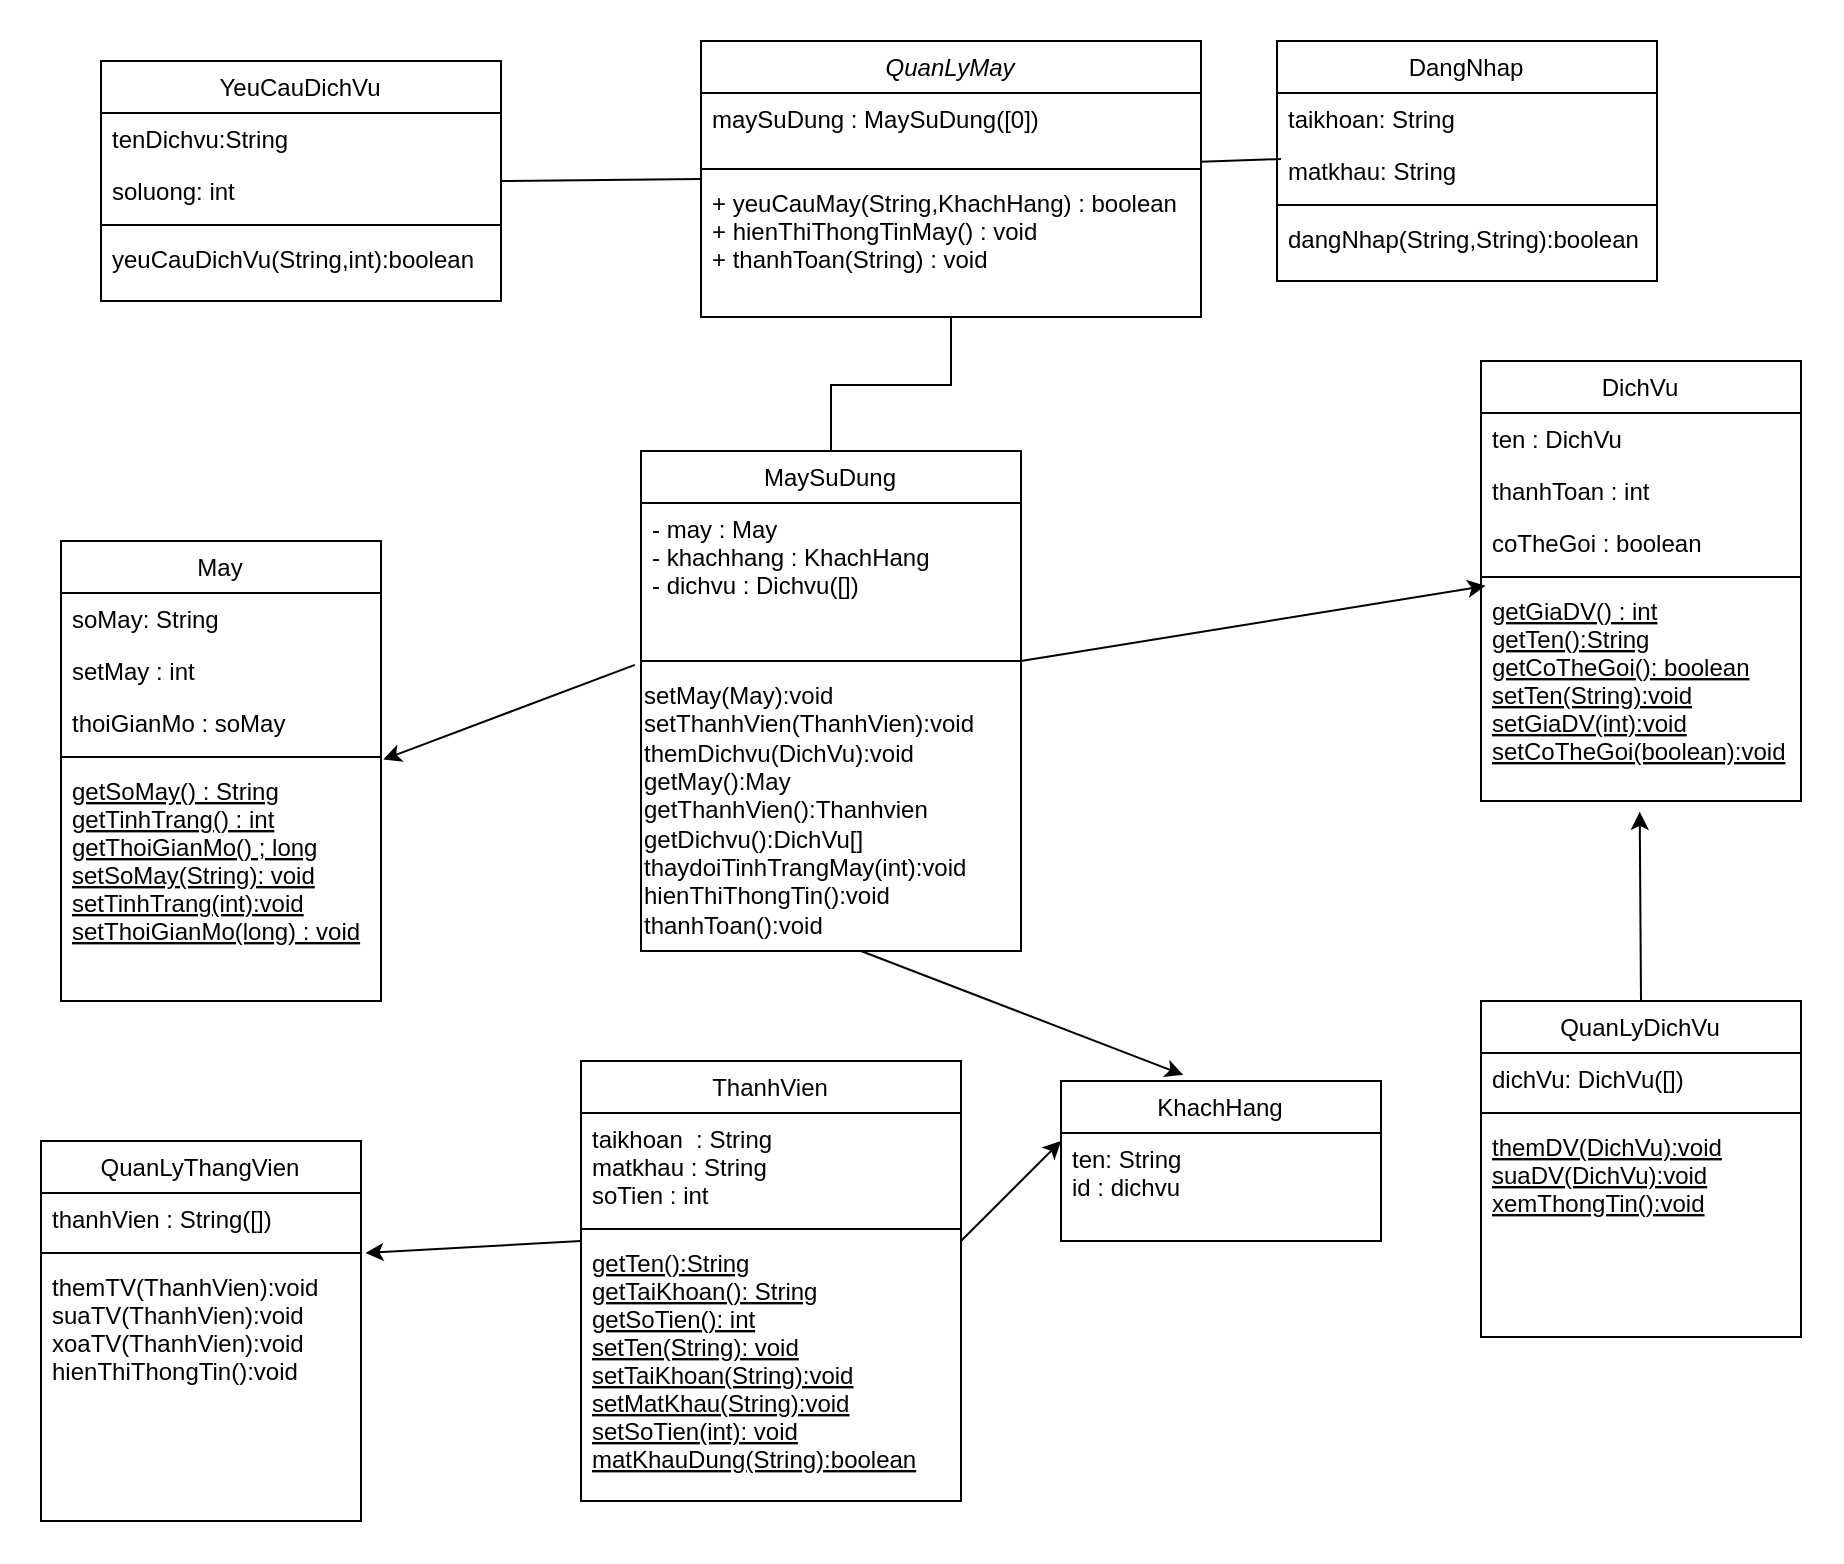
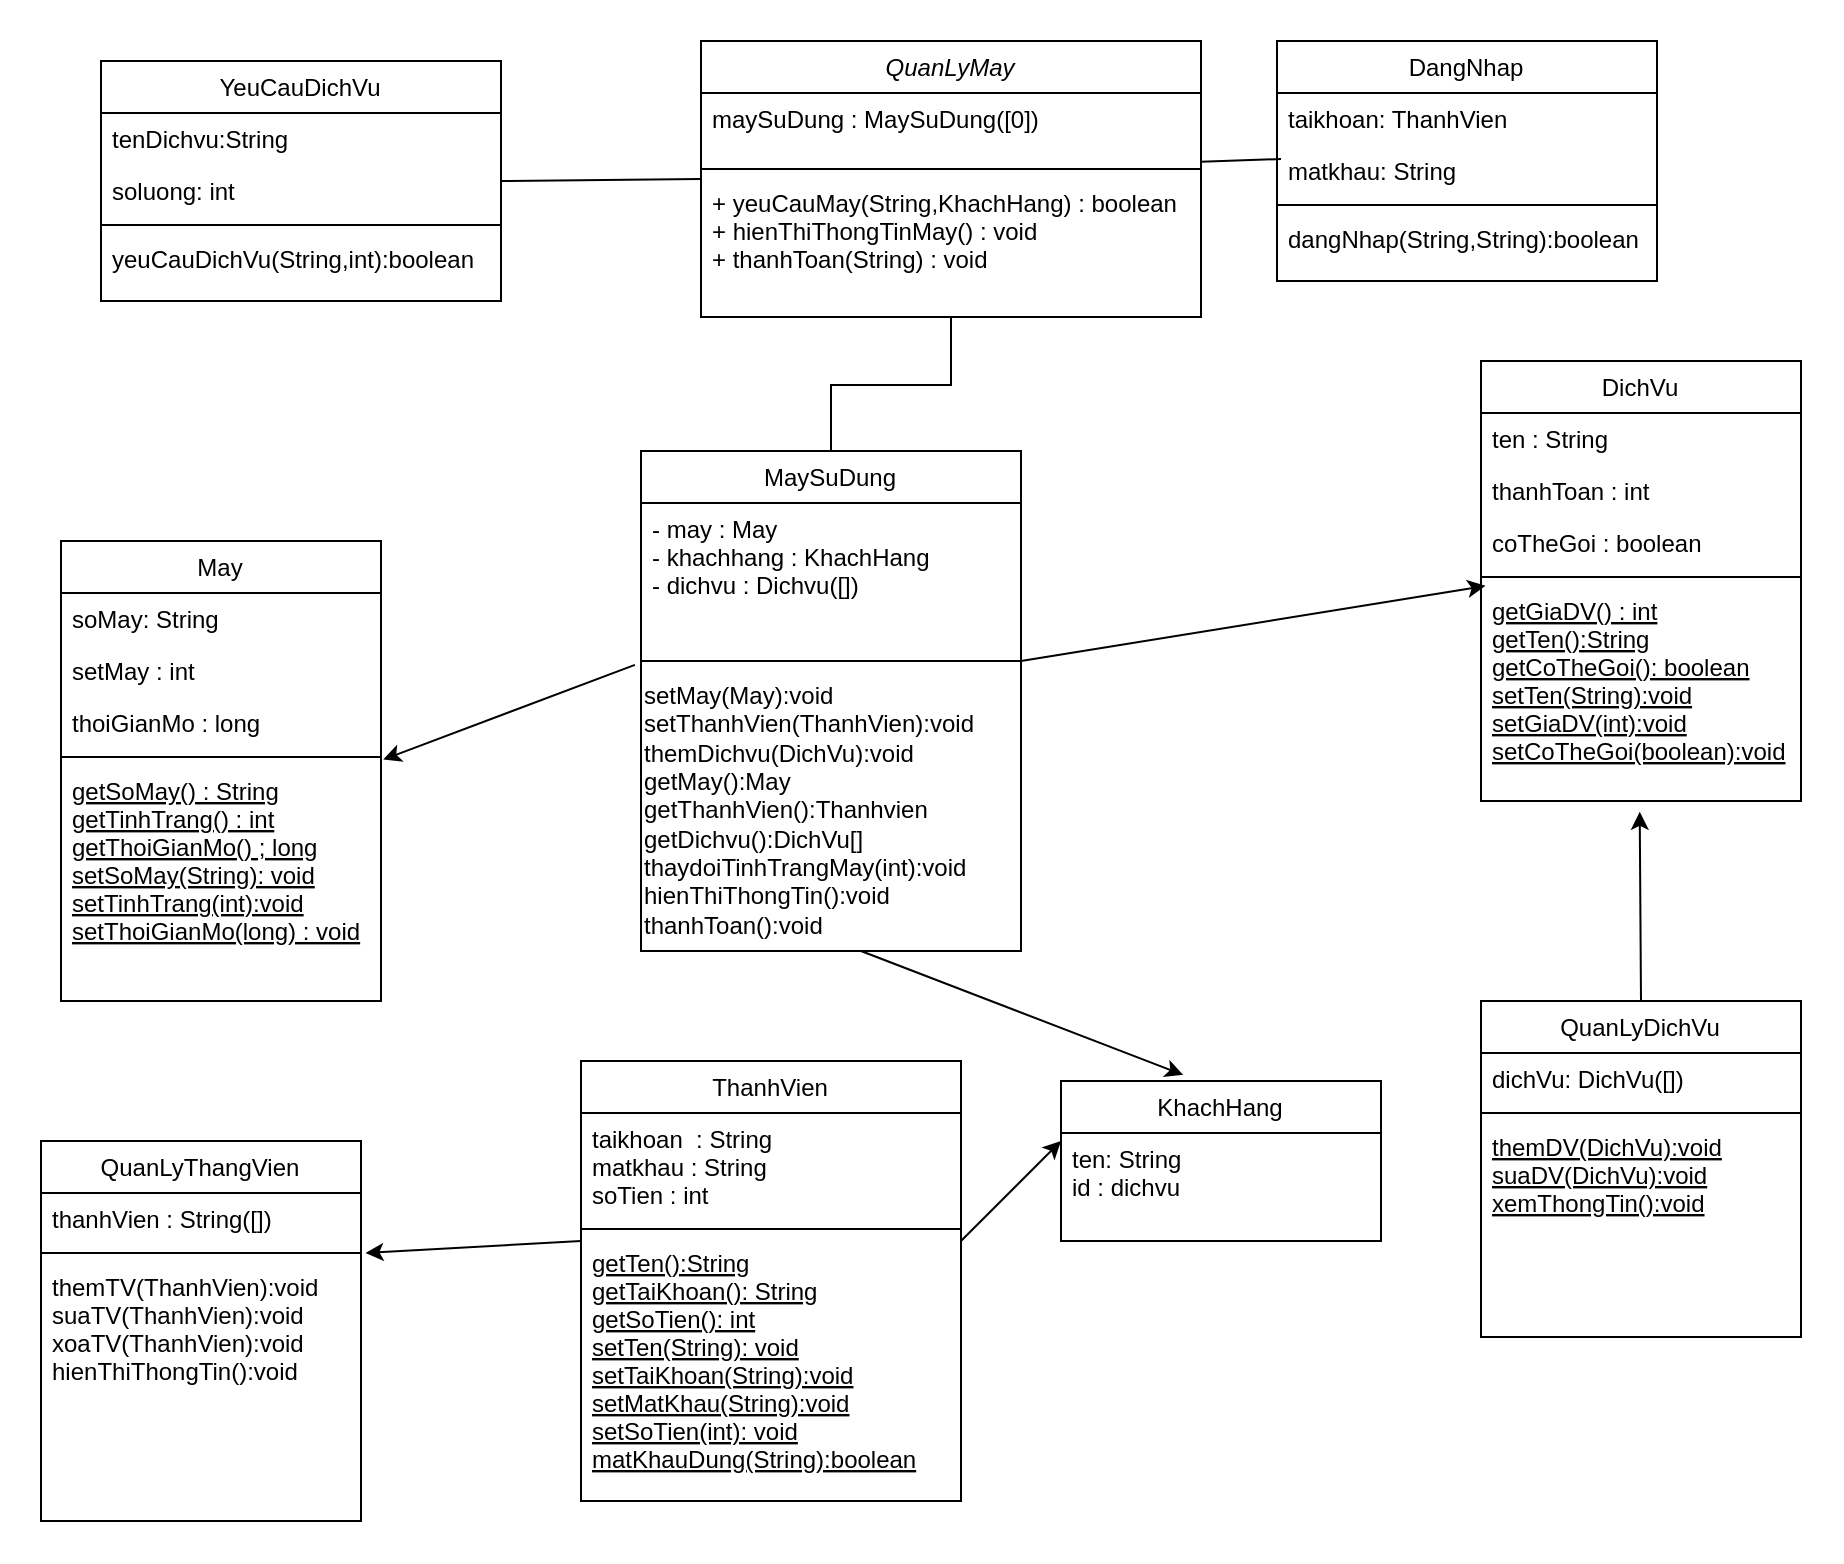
node "taikhoan: String": label "taikhoan: String" -> "taikhoan: ThanhVien"
node "ten : DichVu": label "ten : DichVu" -> "ten : String"
node "thoiGianMo : soMay": label "thoiGianMo : soMay" -> "thoiGianMo : long"
